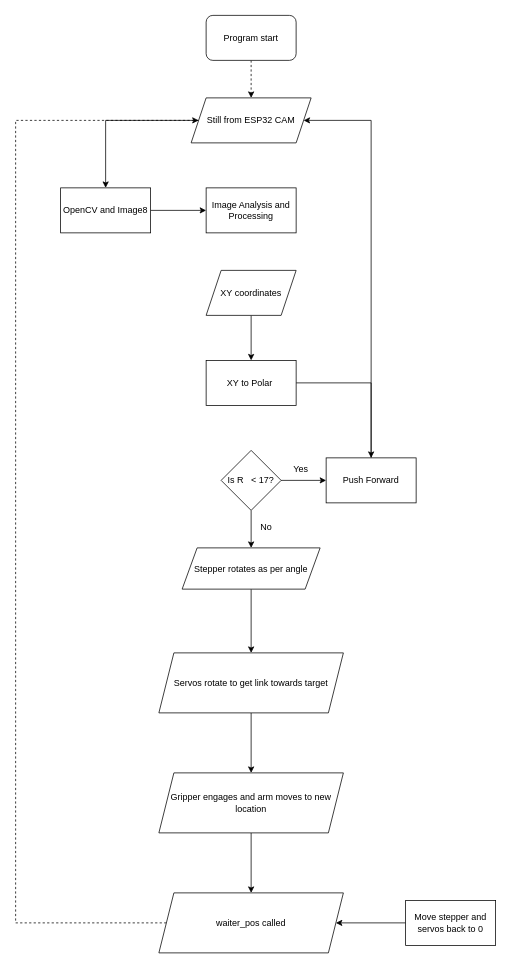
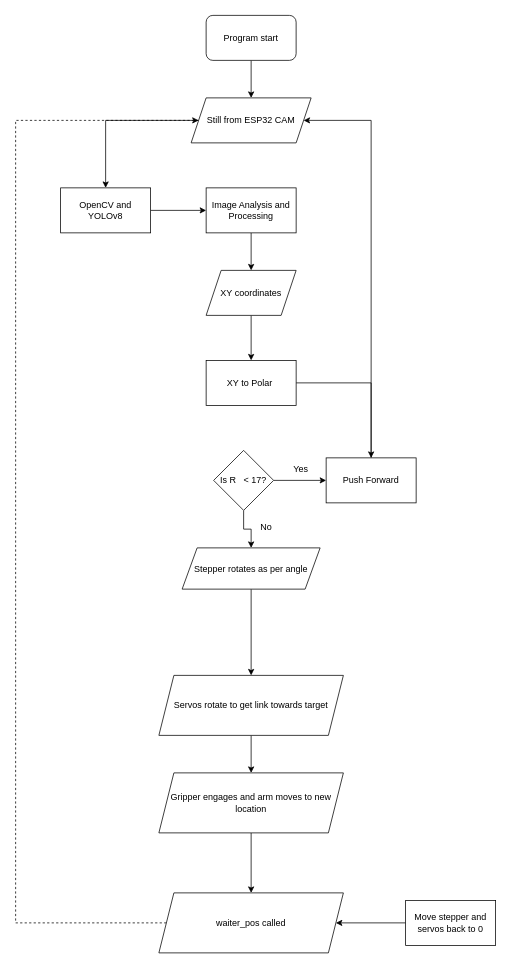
edge "Program start" -> "Still from ESP32 CAM": style dashed -> solid
node "OpenCV and Image8": label "OpenCV and Image8" -> "OpenCV and YOLOv8"
edge "Image Analysis and Processing" -> "XY coordinates": added
node "Is R < 17?": moved (251, 480) -> (243, 480)
node "Servos rotate to get link towards target": moved (251, 683) -> (251, 705)
